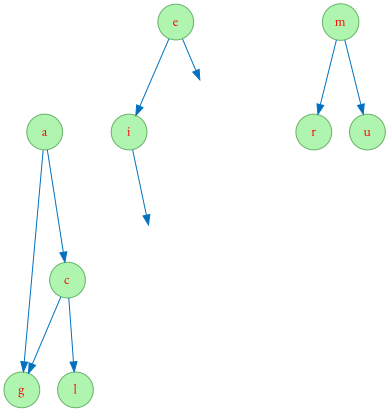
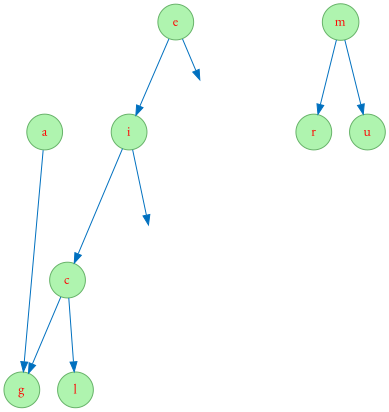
edge "a" -> "c": now "i" -> "c"
